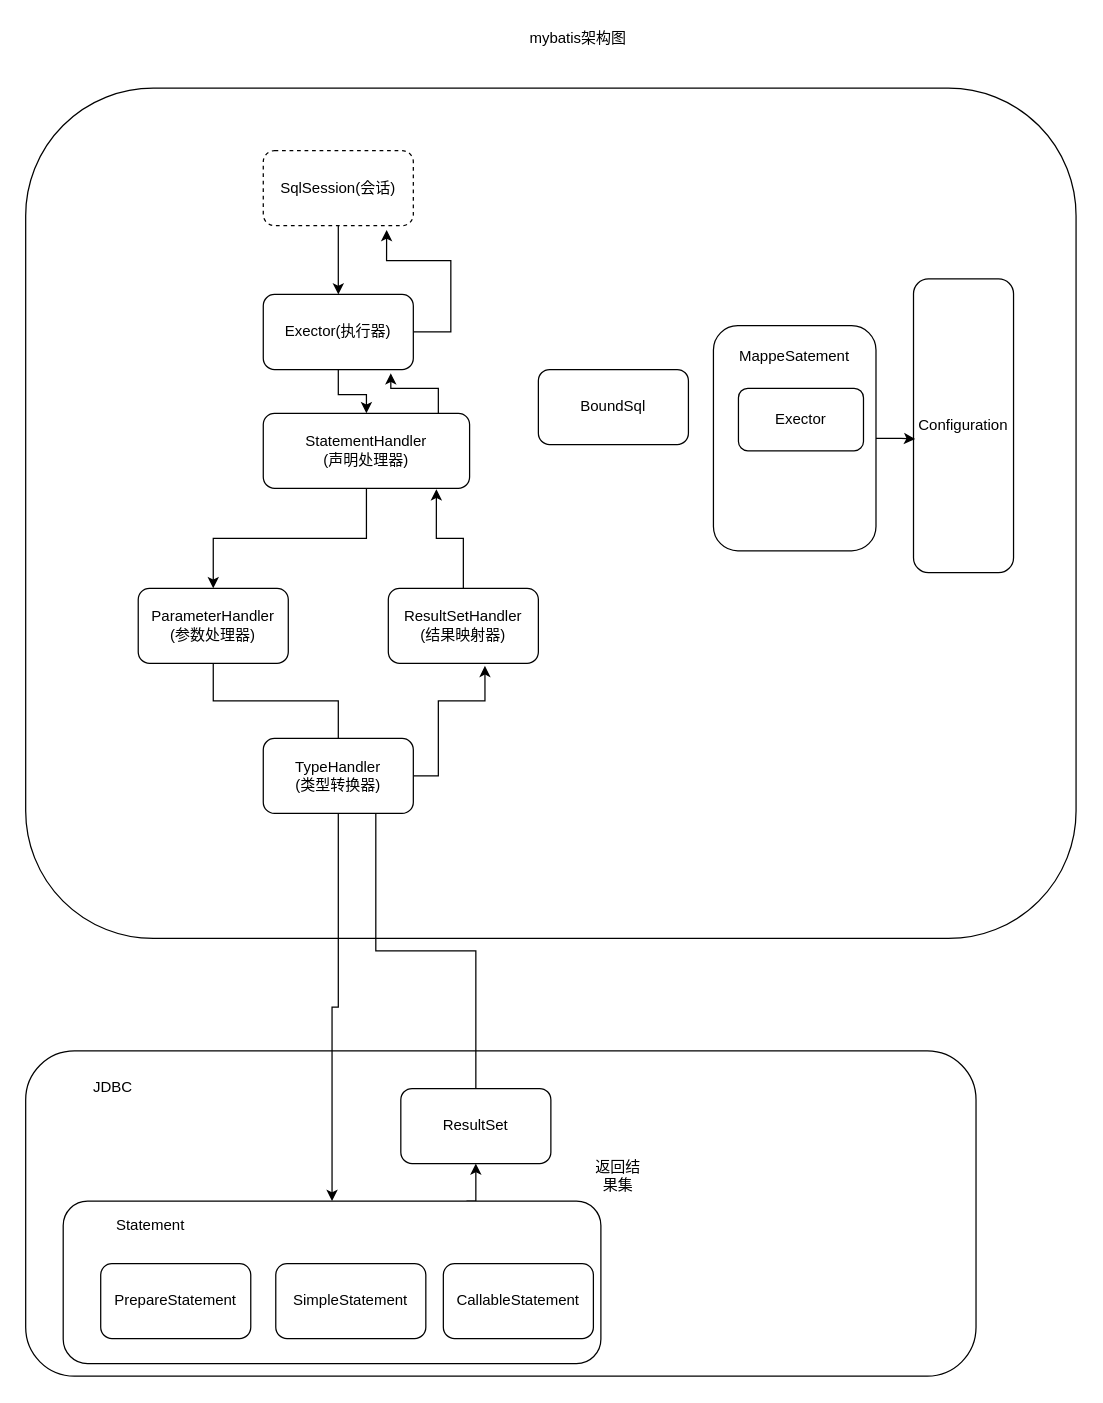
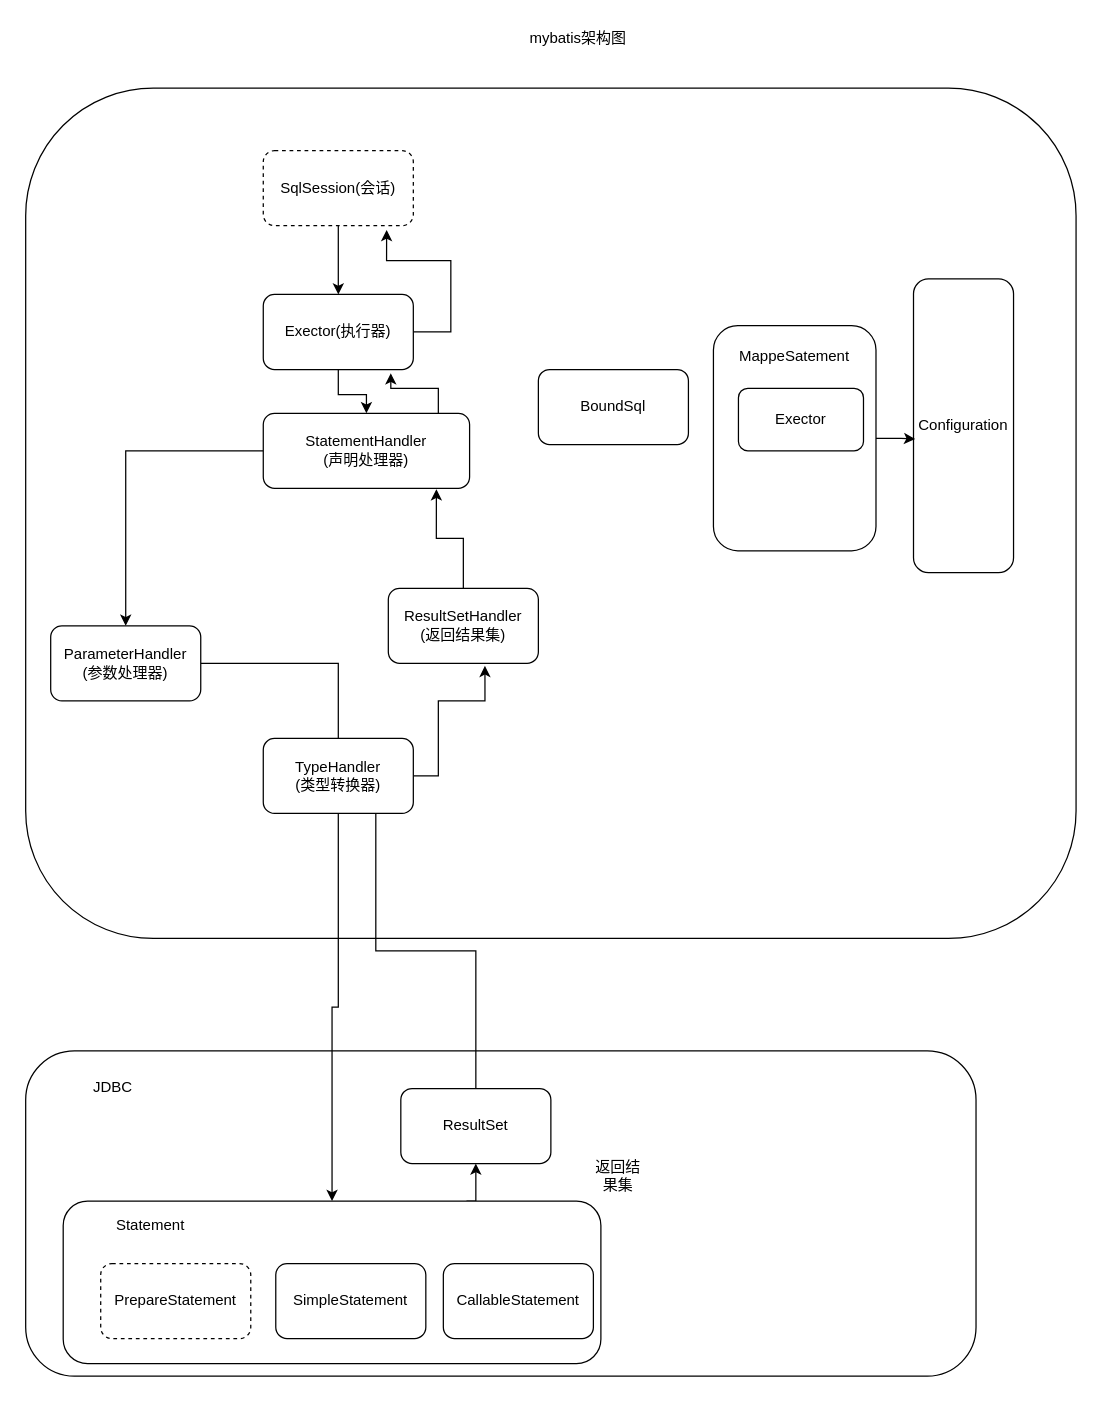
node "ParameterHandler (参数处理器)": moved (213, 626) -> (126, 663)
node "ResultSetHandler (结果映射器)": label "ResultSetHandler (结果映射器)" -> "ResultSetHandler (返回结果集)"
node "PrepareStatement": style solid -> dashed
